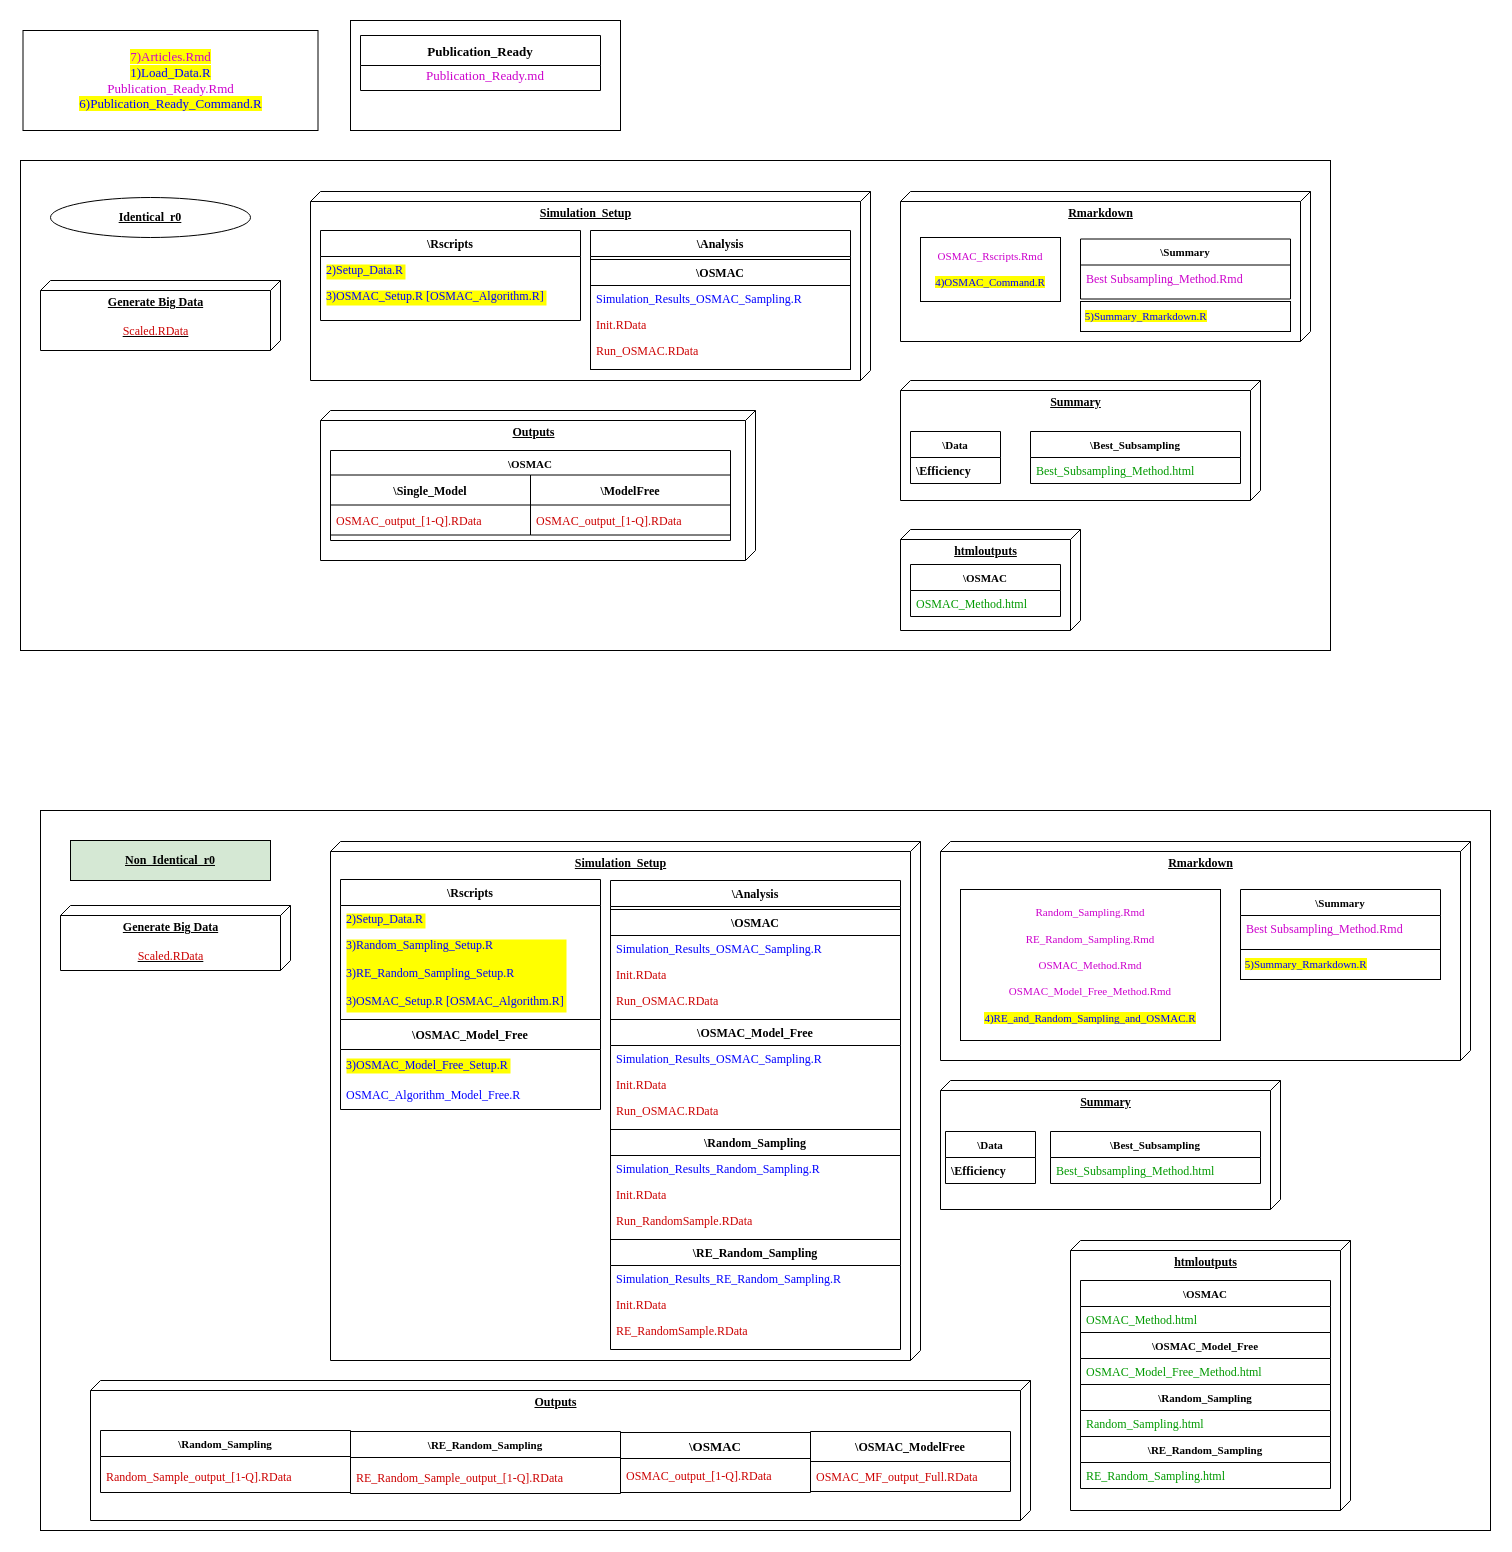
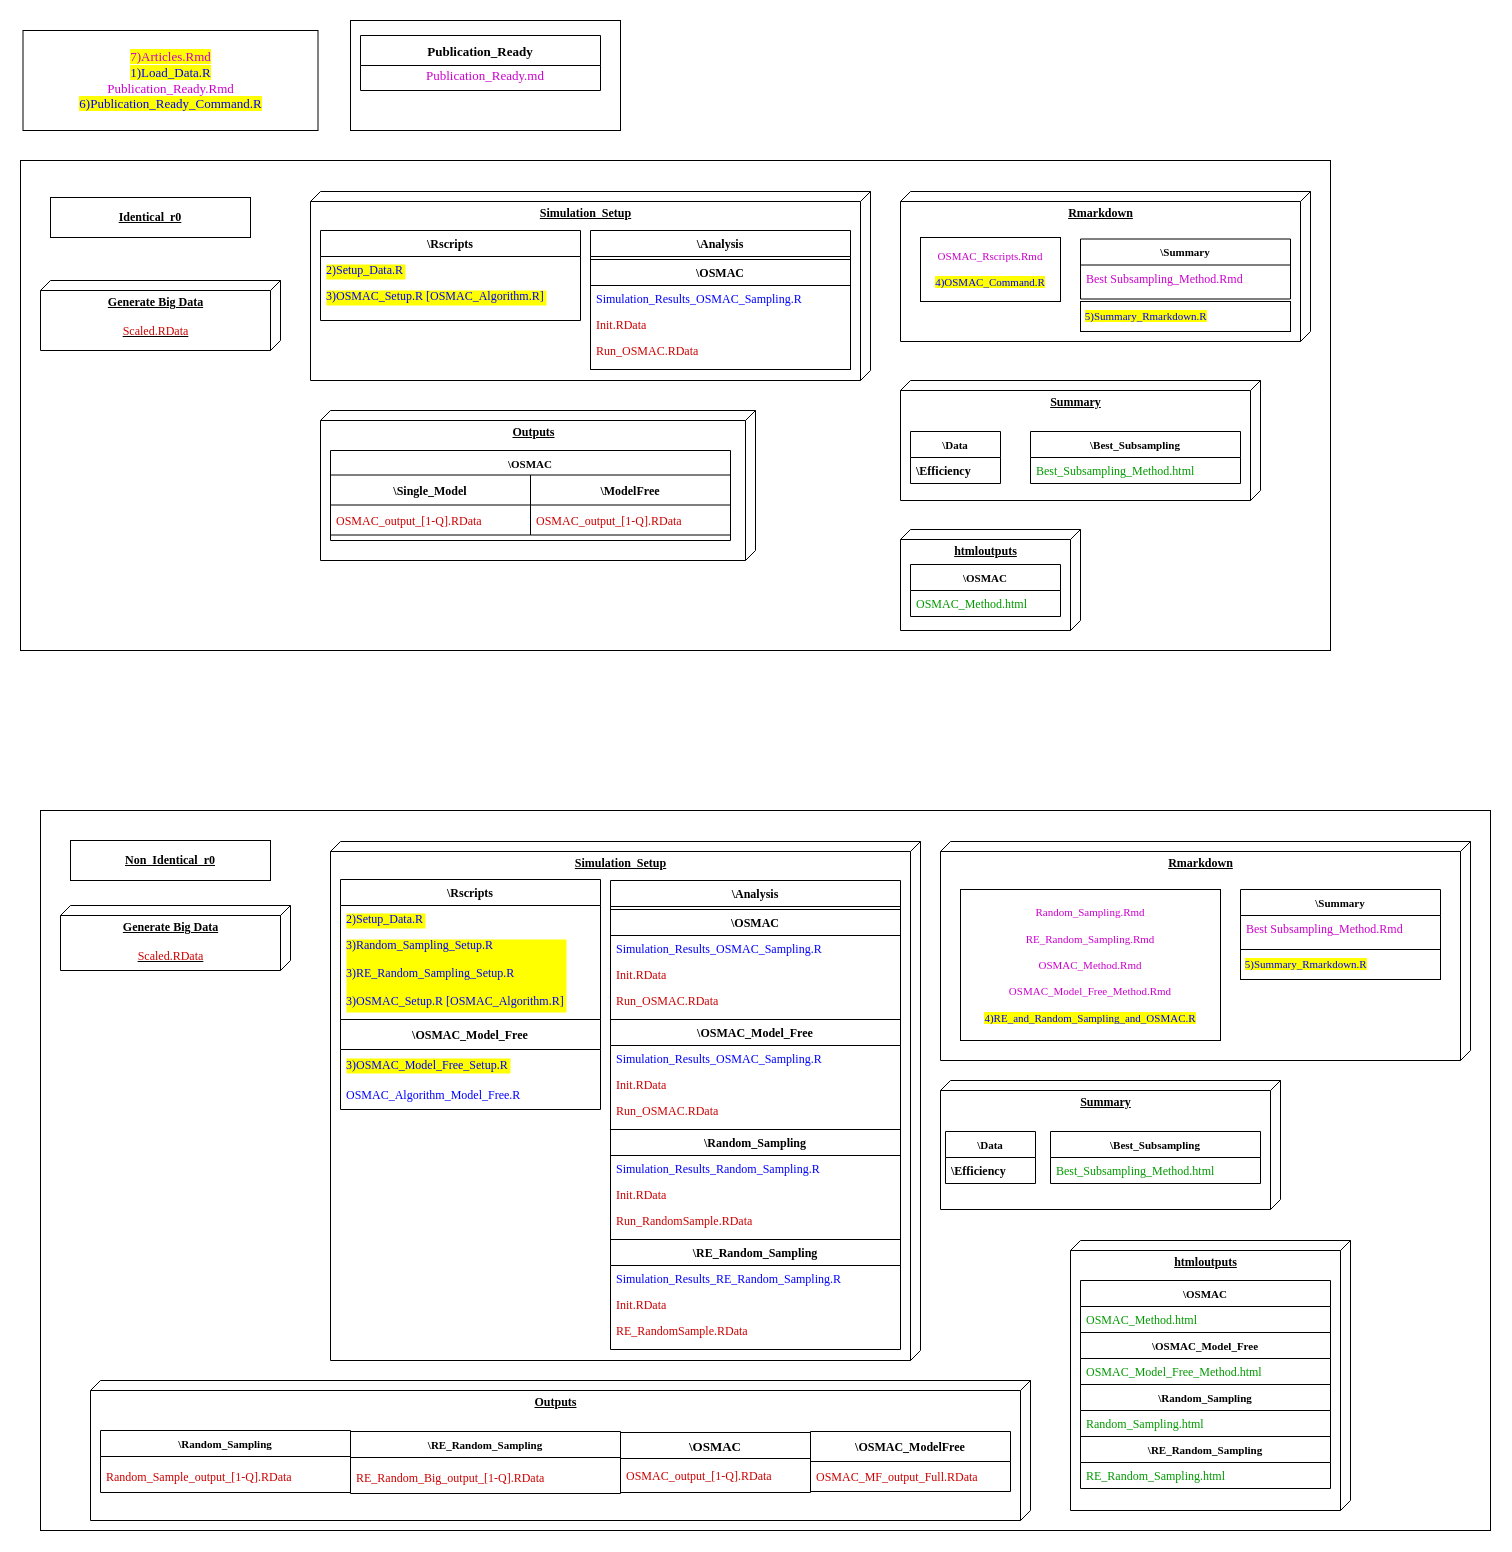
node "Identical_r0": shape ellipse -> rectangle
node "Non_Identical_r0": fillcolor #d5e8d4 -> #ffffff
node "RE_Random_Sample_output_[1-Q].RData": label "RE_Random_Sample_output_[1-Q].RData" -> "RE_Random_Big_output_[1-Q].RData"
